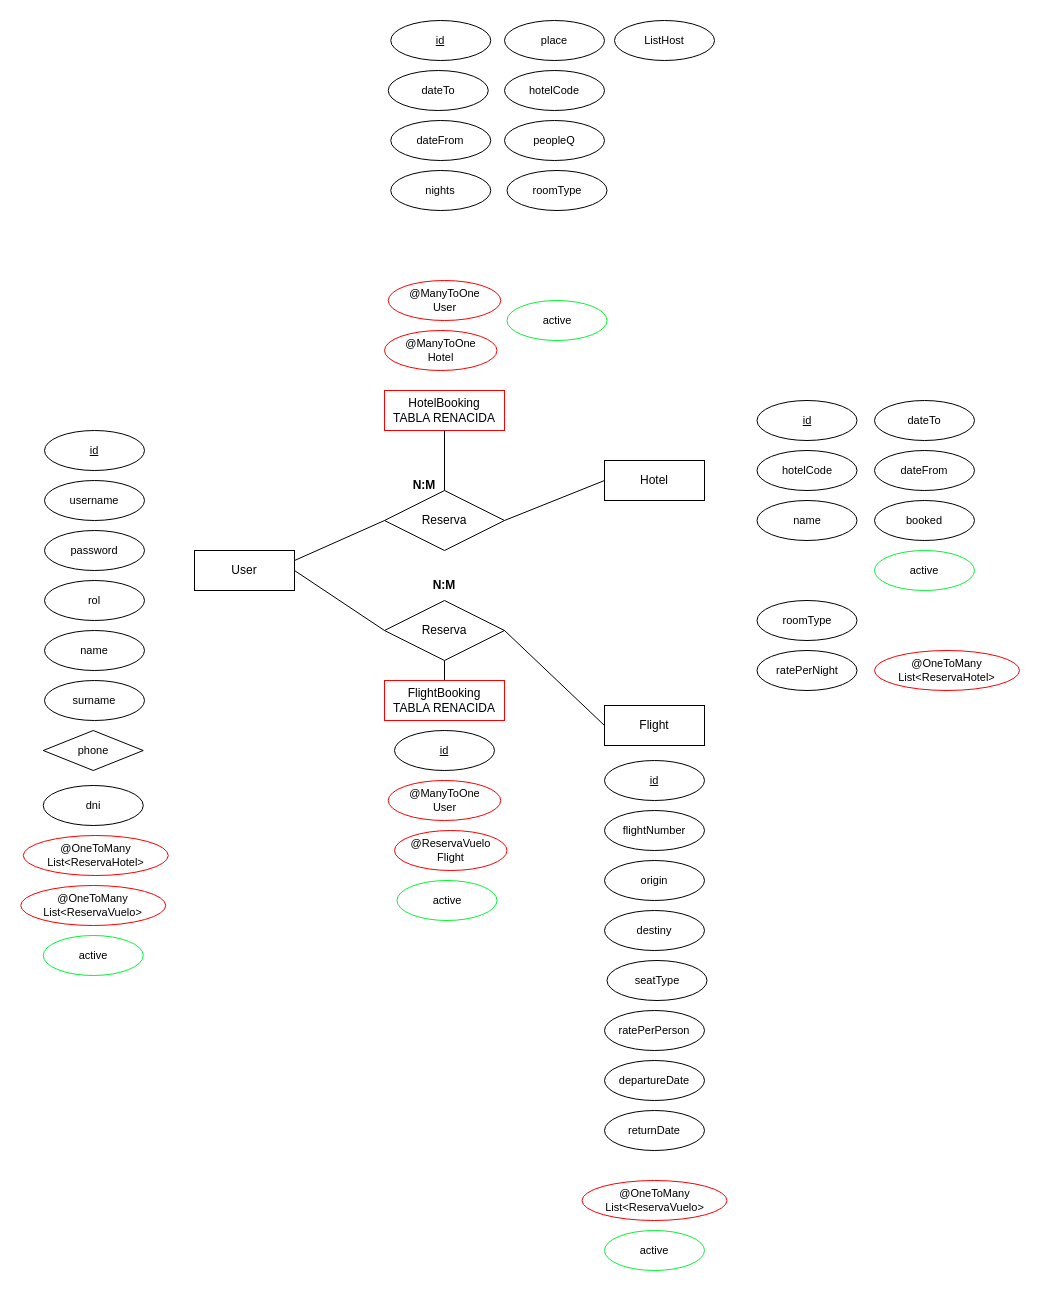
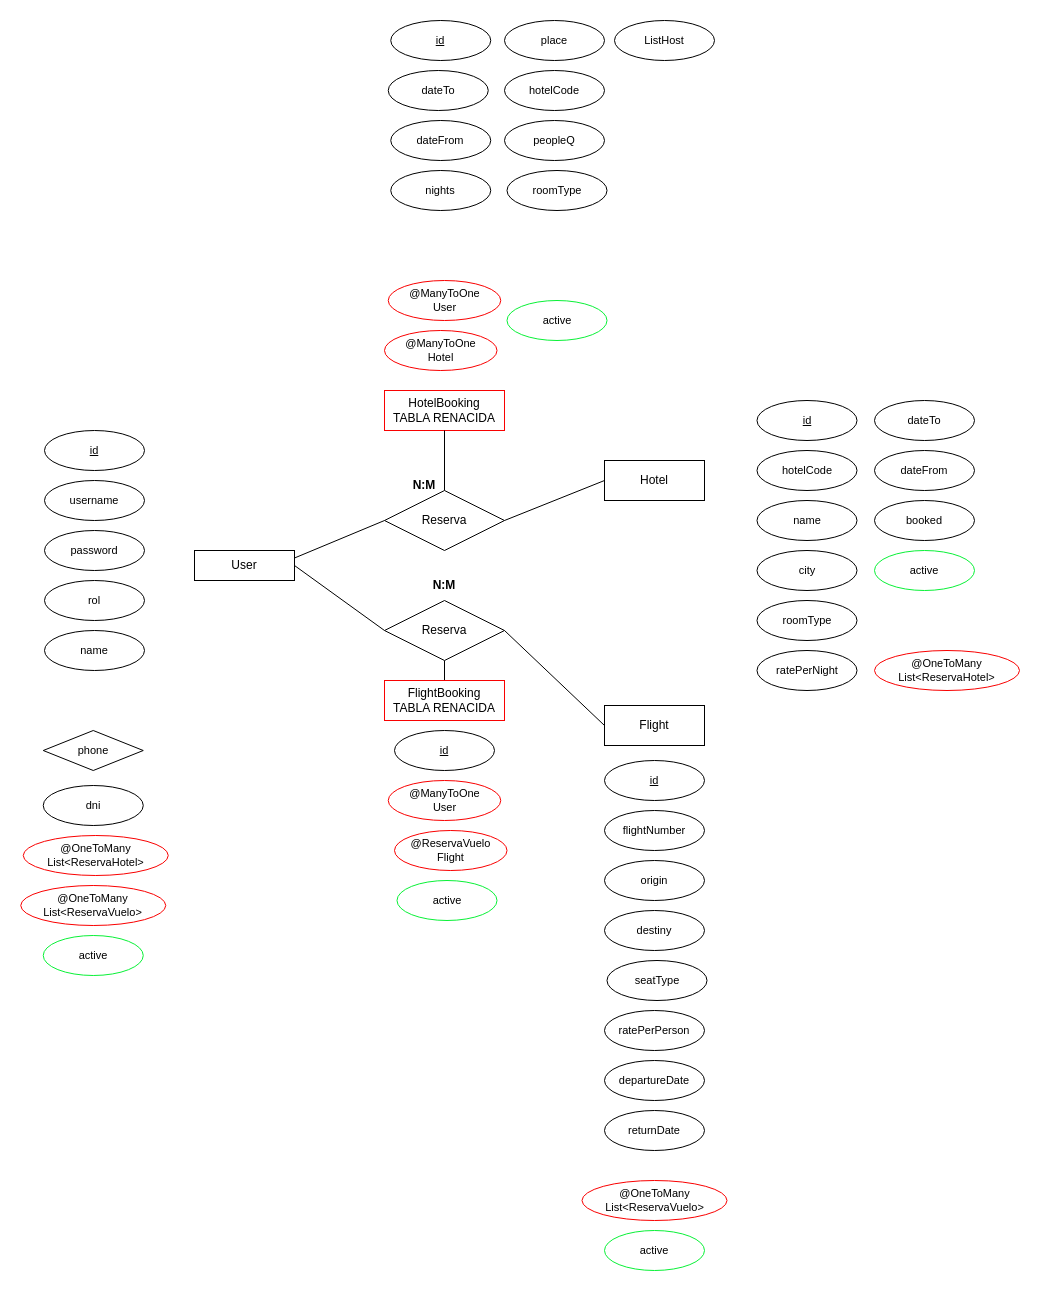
node "User": size 100x40 -> 100x30
node "city": added
node "surname": removed
